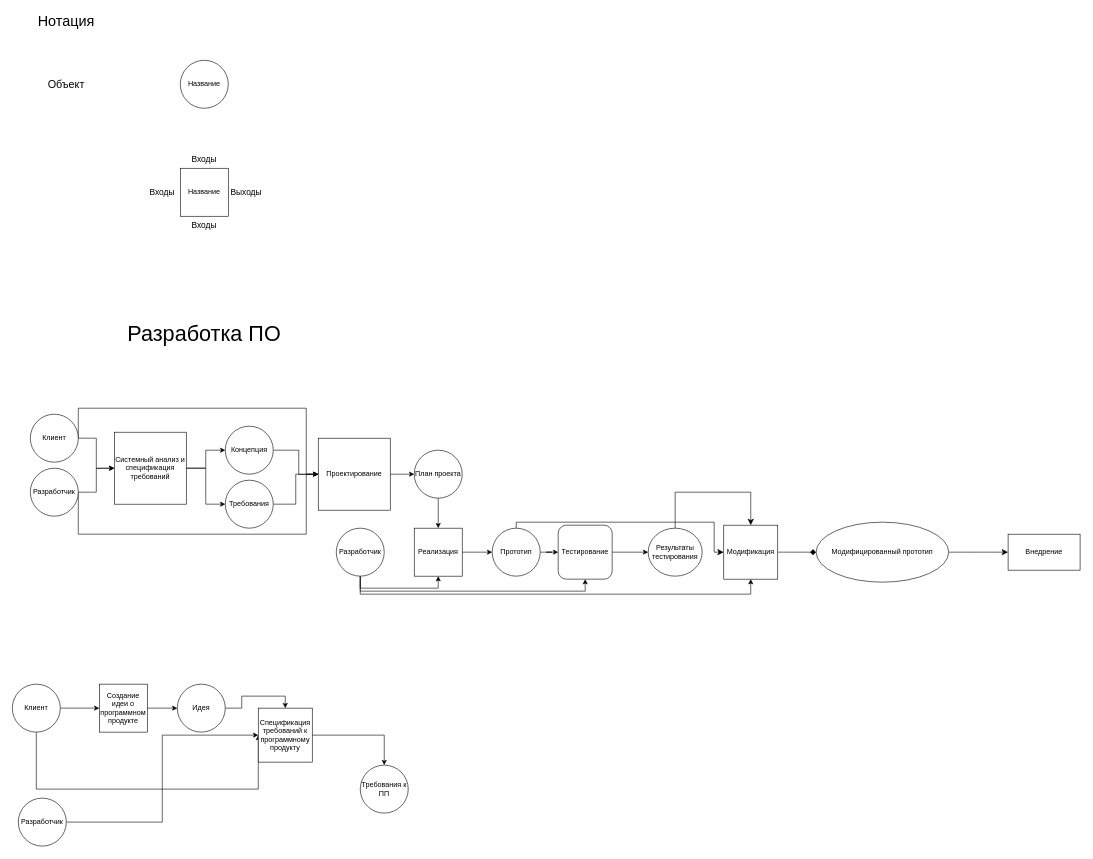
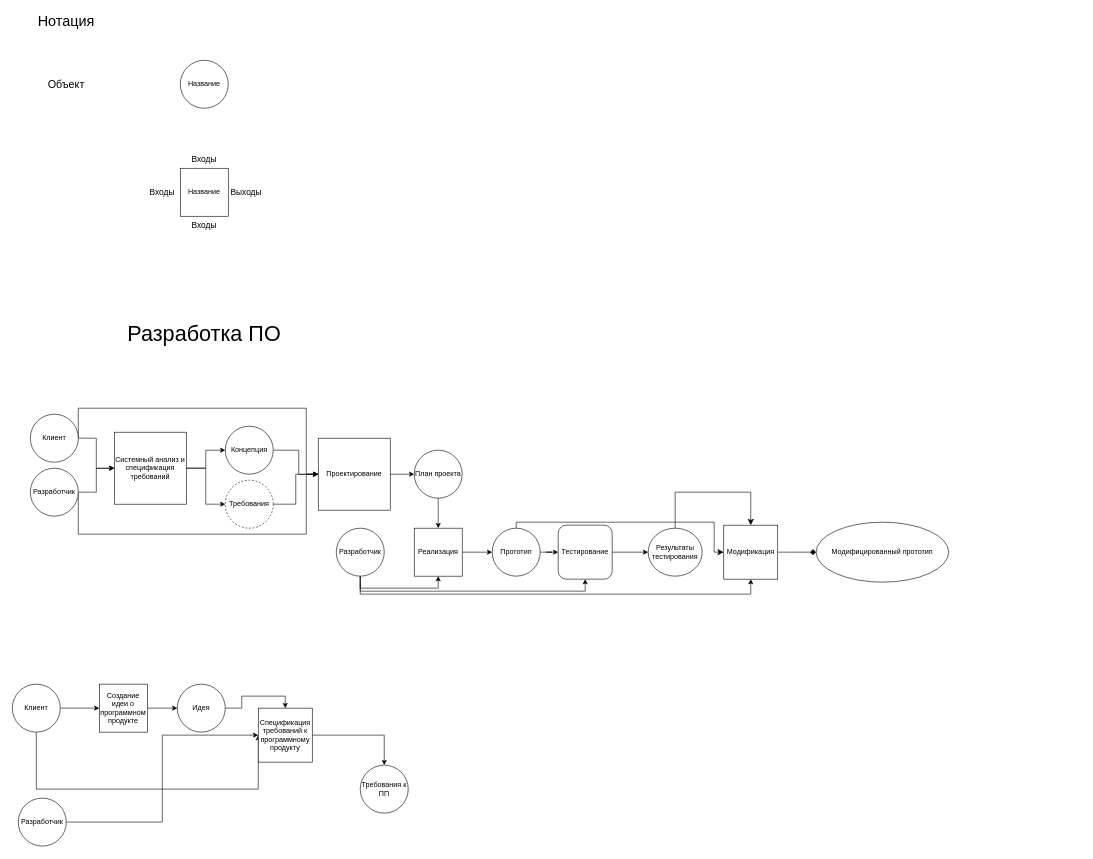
node "Требования": style solid -> dashed
edge "Модифицированный прототип" -> "Внедрение": removed
node "Внедрение": removed
